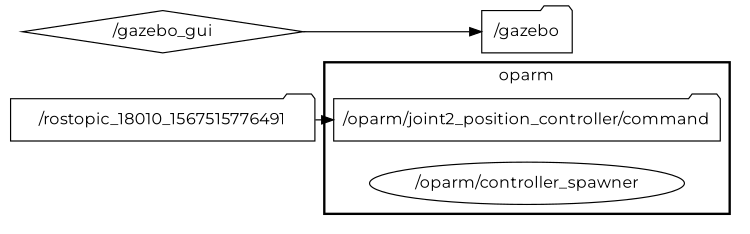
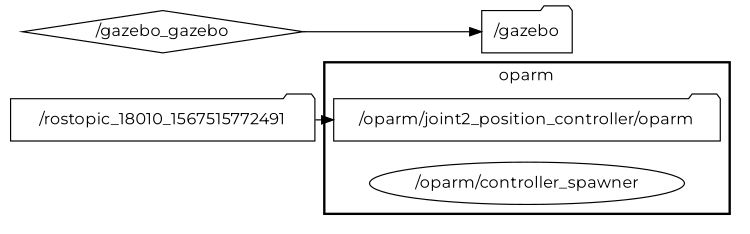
node "/gazebo_gui": label "/gazebo_gui" -> "/gazebo_gazebo"
node "/rostopic_18010_1567515776491": label "/rostopic_18010_1567515776491" -> "/rostopic_18010_1567515772491"
node "/oparm/joint2_position_controller/command": label "/oparm/joint2_position_controller/command" -> "/oparm/joint2_position_controller/oparm"
